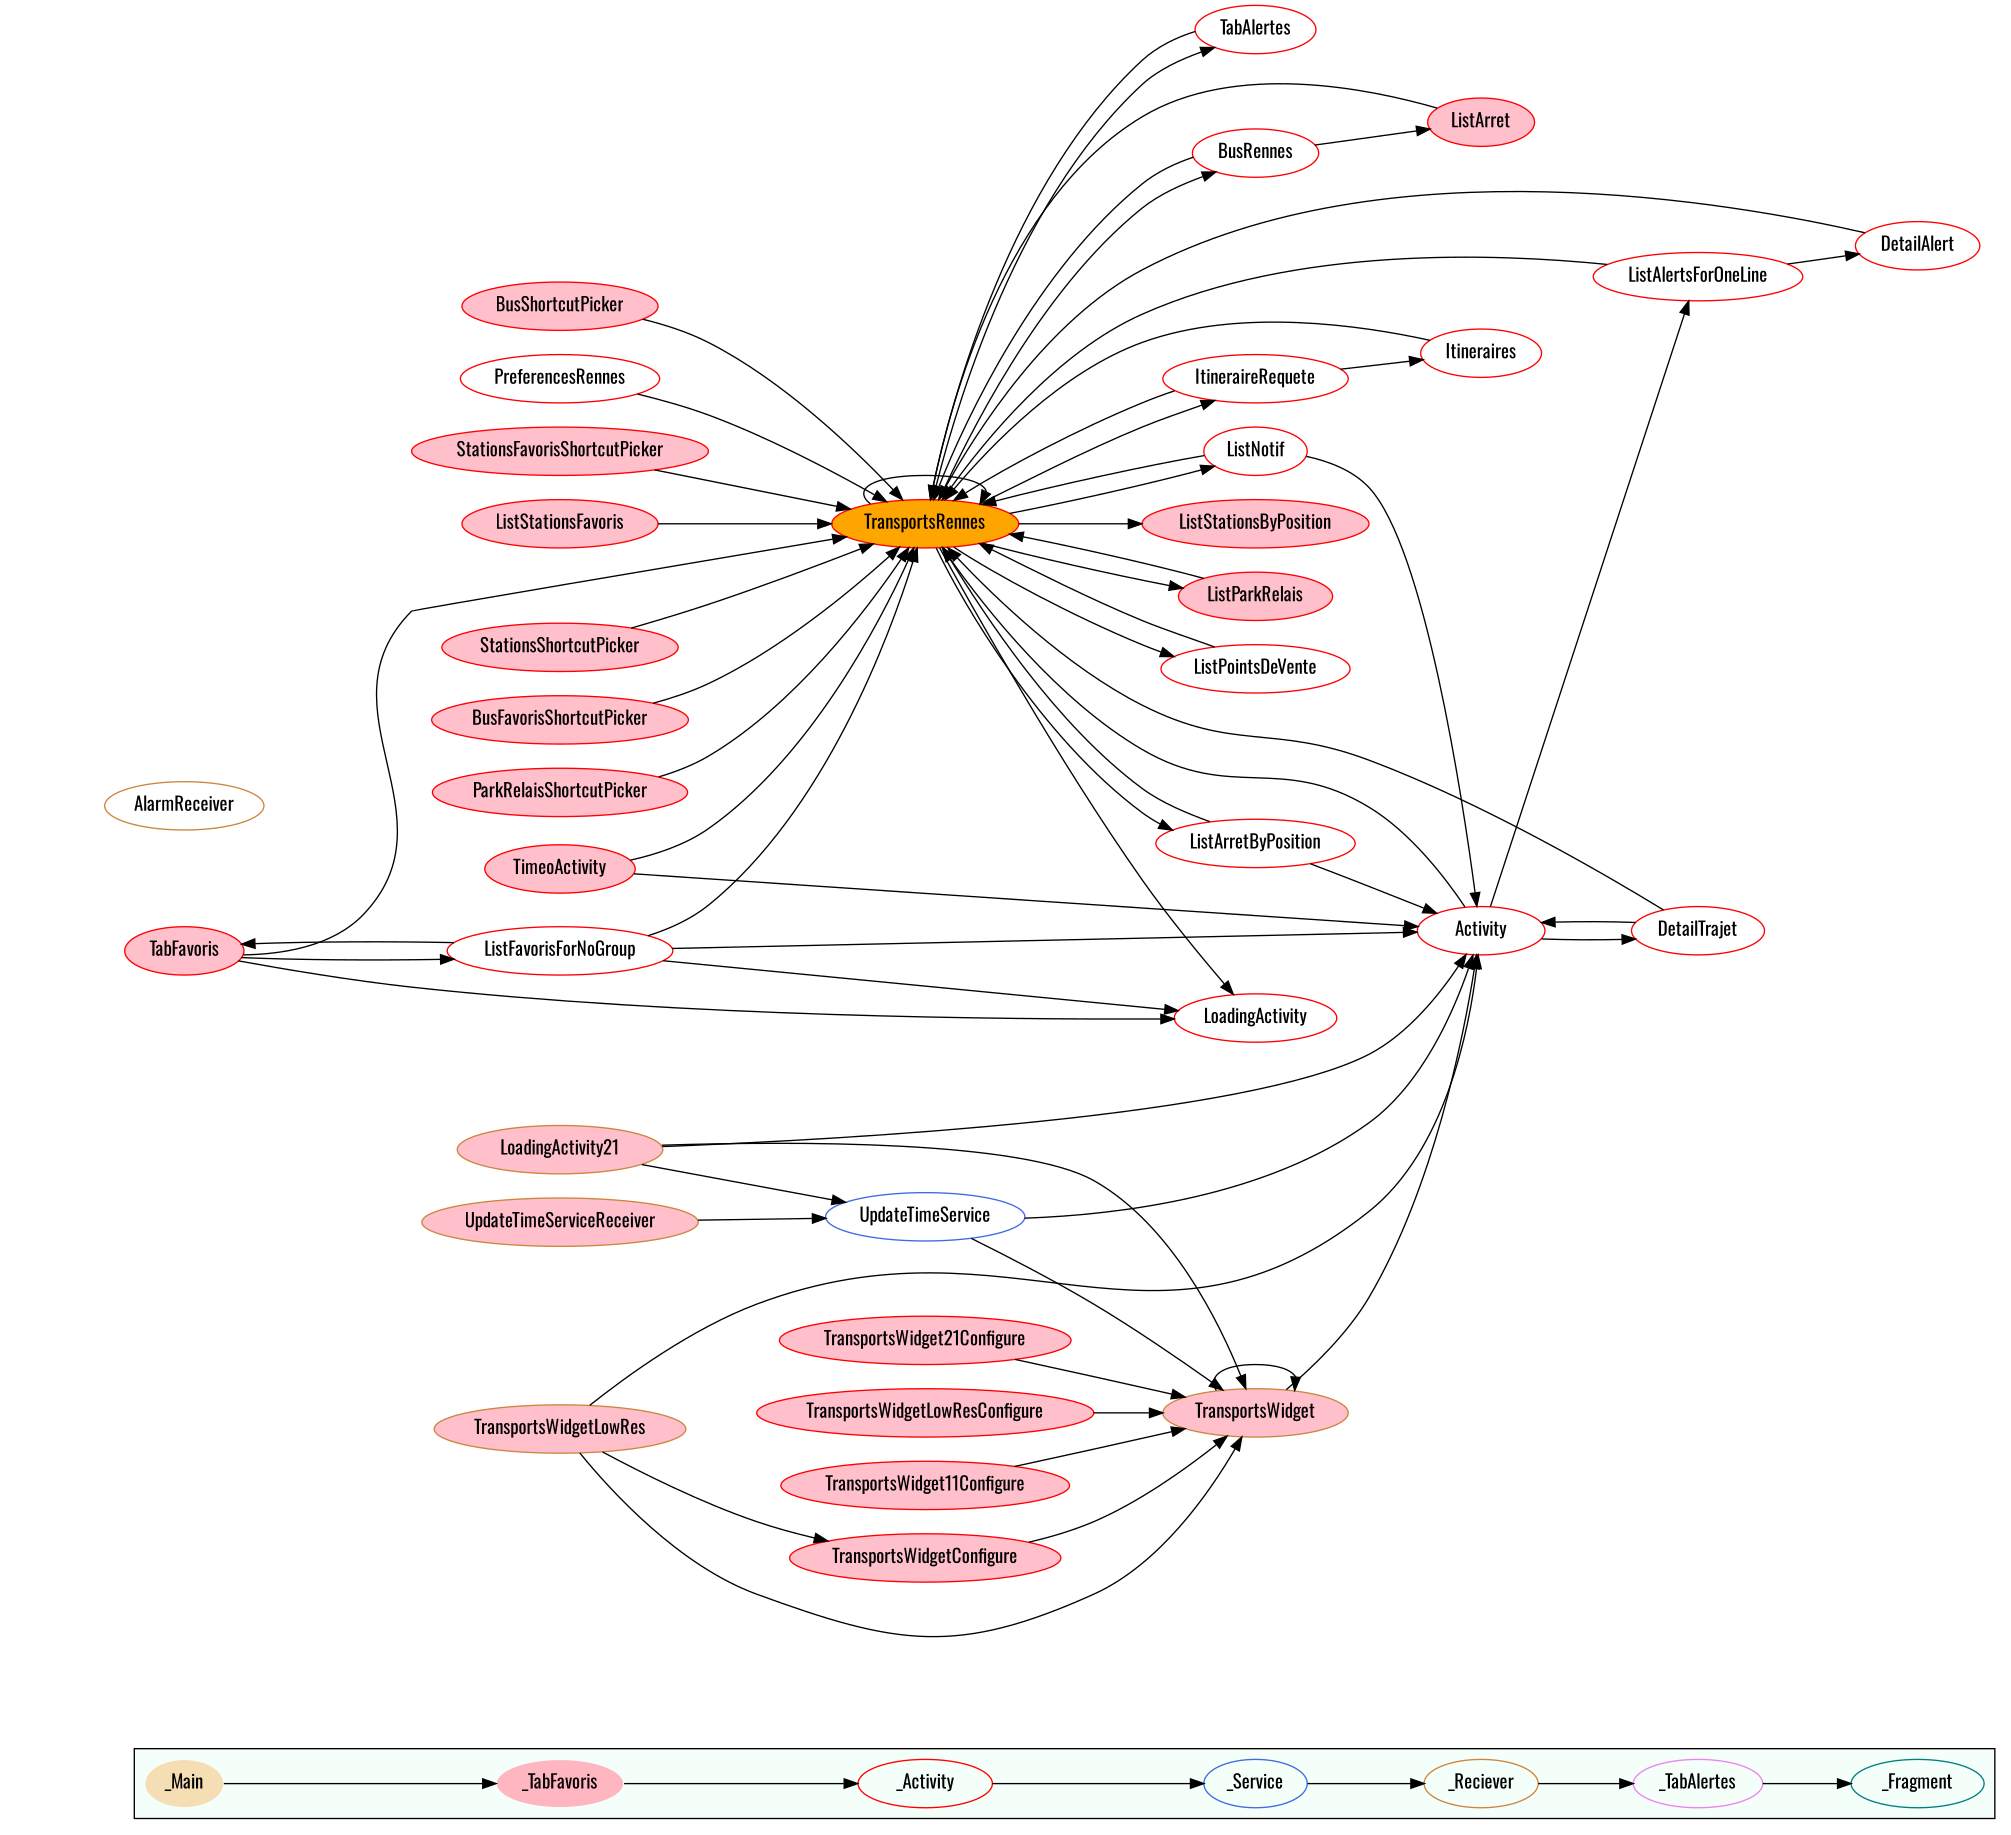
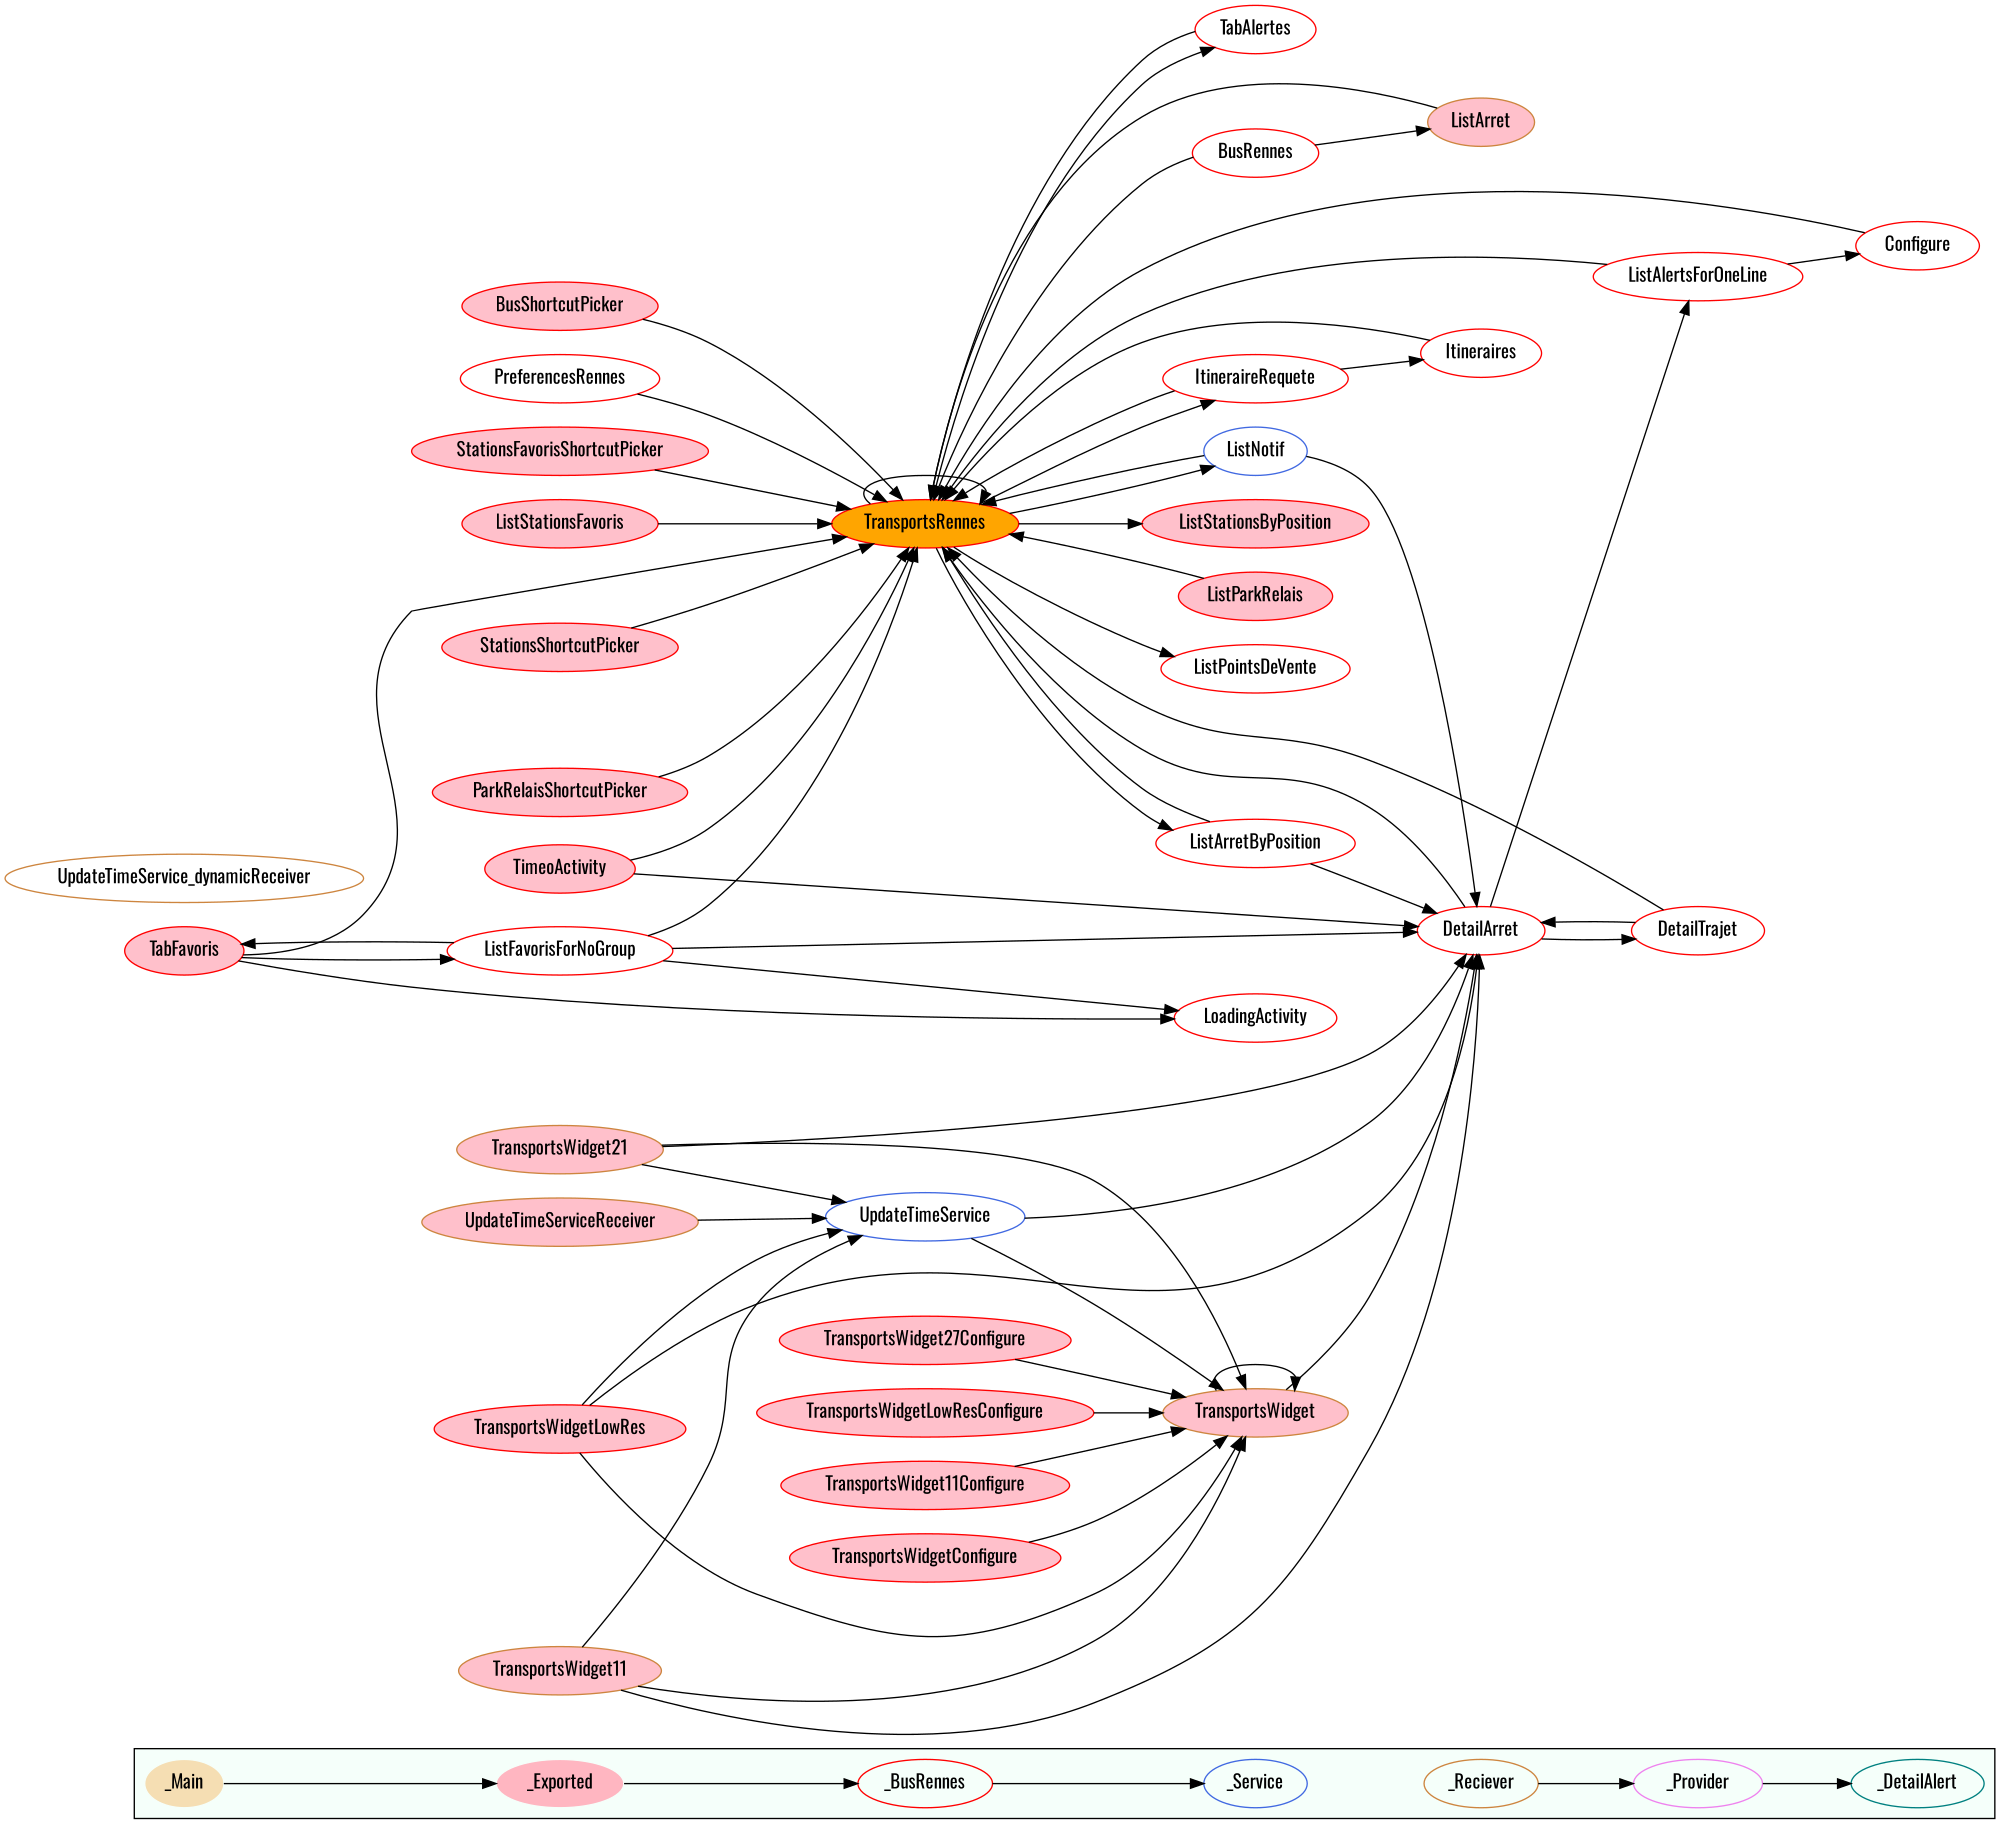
node "ListArret": color red -> peru
node "DetailAlert": label "DetailAlert" -> "Configure"
edge "TransportsRennes" -> "BusRennes": removed
node "ListNotif": color red -> royalblue
edge "TransportsRennes" -> "ListParkRelais": removed
edge "ListPointsDeVente" -> "TransportsRennes": removed
node "BusFavorisShortcutPicker": removed
edge "TransportsRennes" -> "LoadingActivity": removed
node "AlarmReceiver": removed
node "UpdateTimeService_dynamicReceiver": added
node "Activity": label "Activity" -> "DetailArret"
node "LoadingActivity21": label "LoadingActivity21" -> "TransportsWidget21"
node "TransportsWidget21Configure": label "TransportsWidget21Configure" -> "TransportsWidget27Configure"
node "TransportsWidgetLowRes": color peru -> red
edge "TransportsWidgetLowRes" -> "TransportsWidgetConfigure": now "TransportsWidgetLowRes" -> "UpdateTimeService"
node "TransportsWidget11": added
node "_TabFavoris": label "_TabFavoris" -> "_Exported"
node "_Activity": label "_Activity" -> "_BusRennes"
edge "_Service" -> "_Reciever": removed
node "_TabAlertes": label "_TabAlertes" -> "_Provider"
node "_Fragment": label "_Fragment" -> "_DetailAlert"
